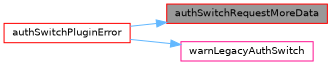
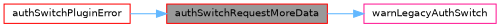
edge "authSwitchPluginError" -> "warnLegacyAuthSwitch": now "authSwitchRequestMoreData" -> "warnLegacyAuthSwitch"
